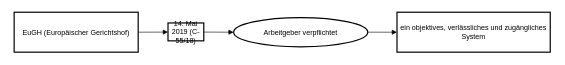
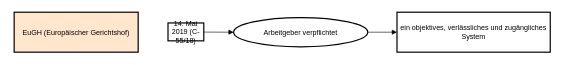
node "EuGH (Europäischer Gerichtshof)": fillcolor #ffffff -> #ffe6cc
edge "EuGH (Europäischer Gerichtshof)" -> "14. Mai 2019 (C-55/18)": removed
